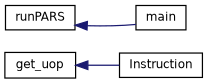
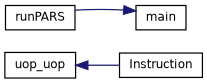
edge "main" -> "runPARS": reversed
node "get_uop": label "get_uop" -> "uop_uop"
